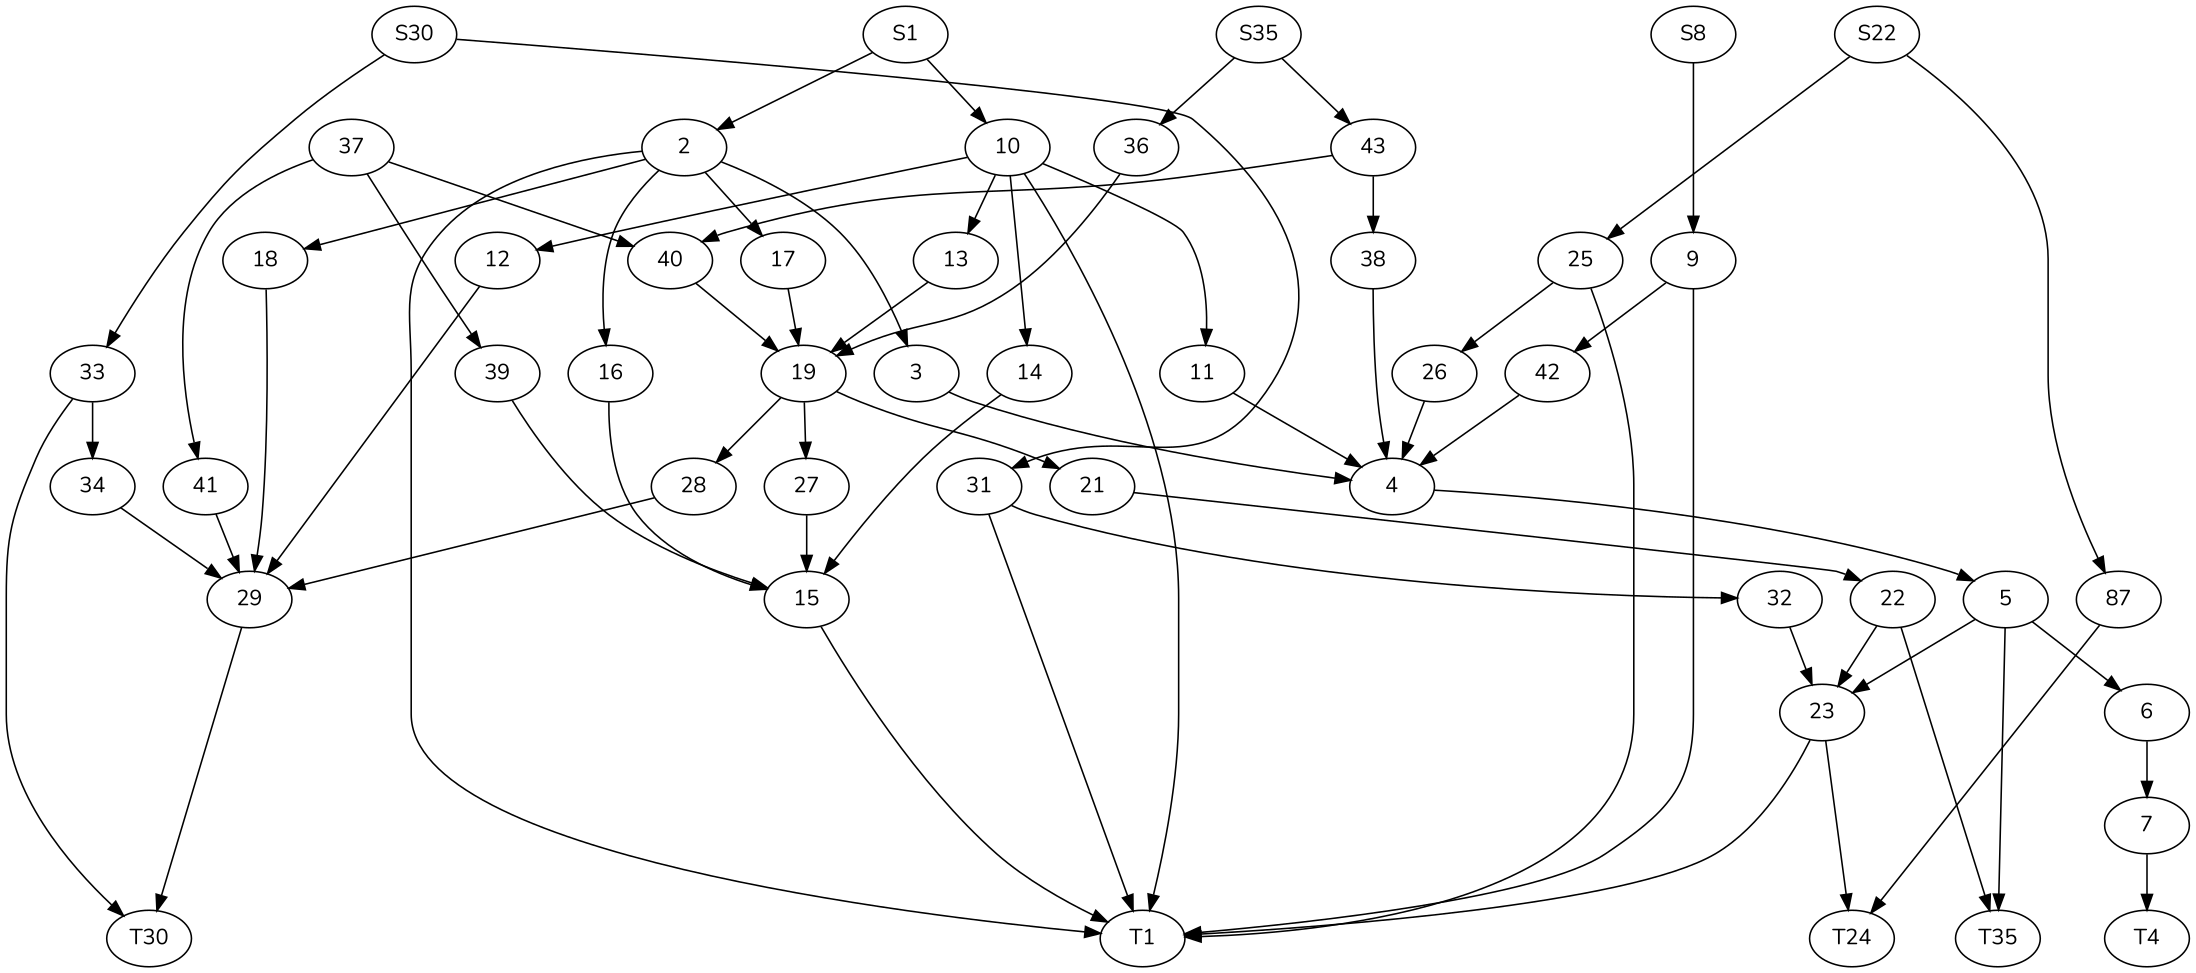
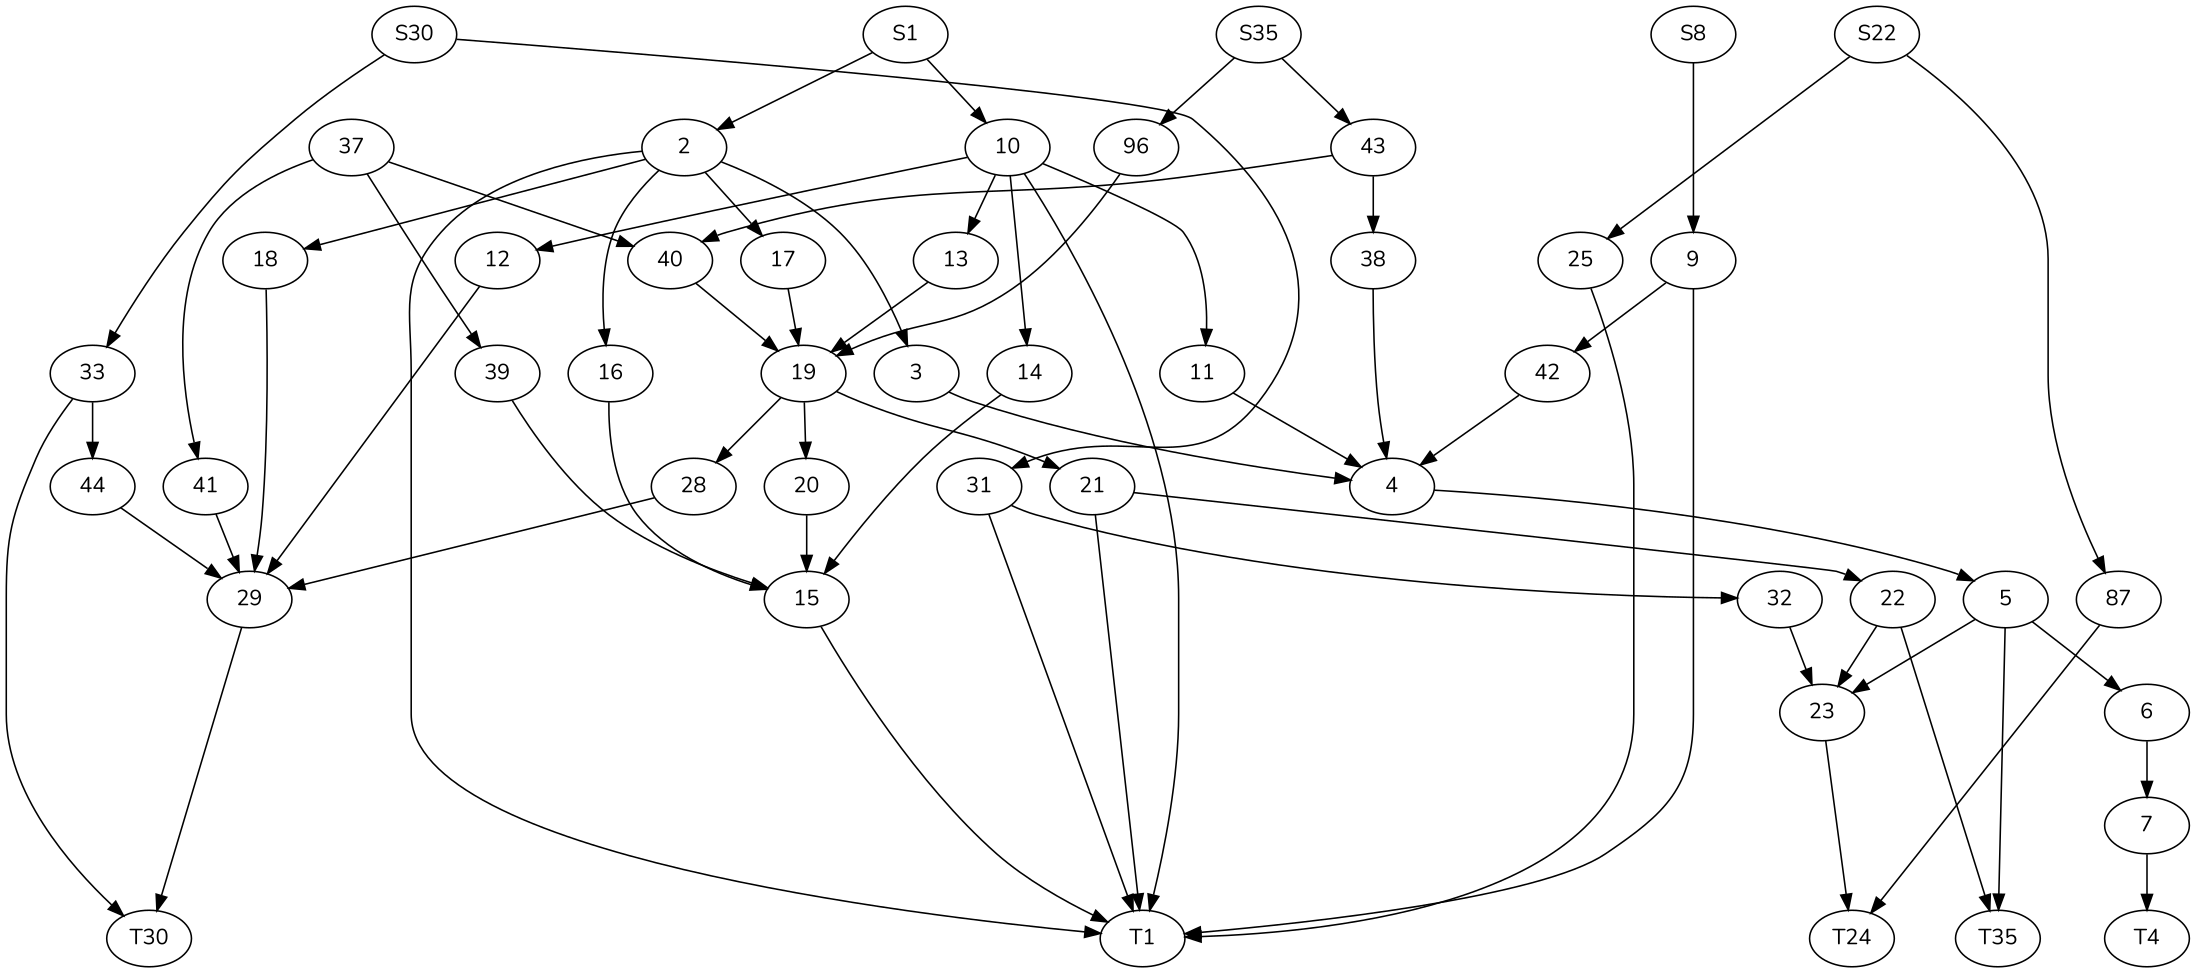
node "36": label "36" -> "96"
node "26": removed
node "34": label "34" -> "44"
node "27": label "27" -> "20"
edge "23" -> "T1": now "21" -> "T1"
